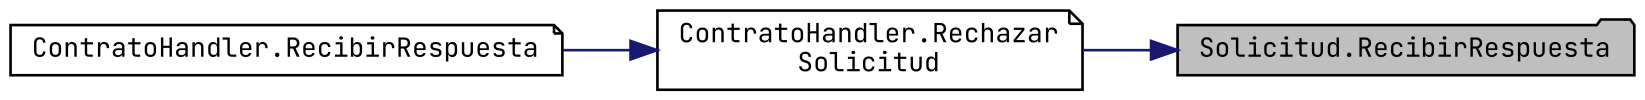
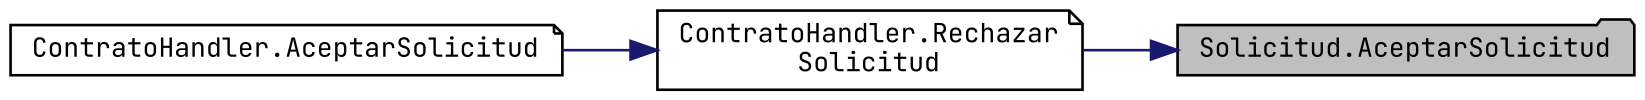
node "ContratoHandler.RecibirRespuesta": label "ContratoHandler.RecibirRespuesta" -> "ContratoHandler.AceptarSolicitud"
node "Solicitud.RecibirRespuesta": label "Solicitud.RecibirRespuesta" -> "Solicitud.AceptarSolicitud"
